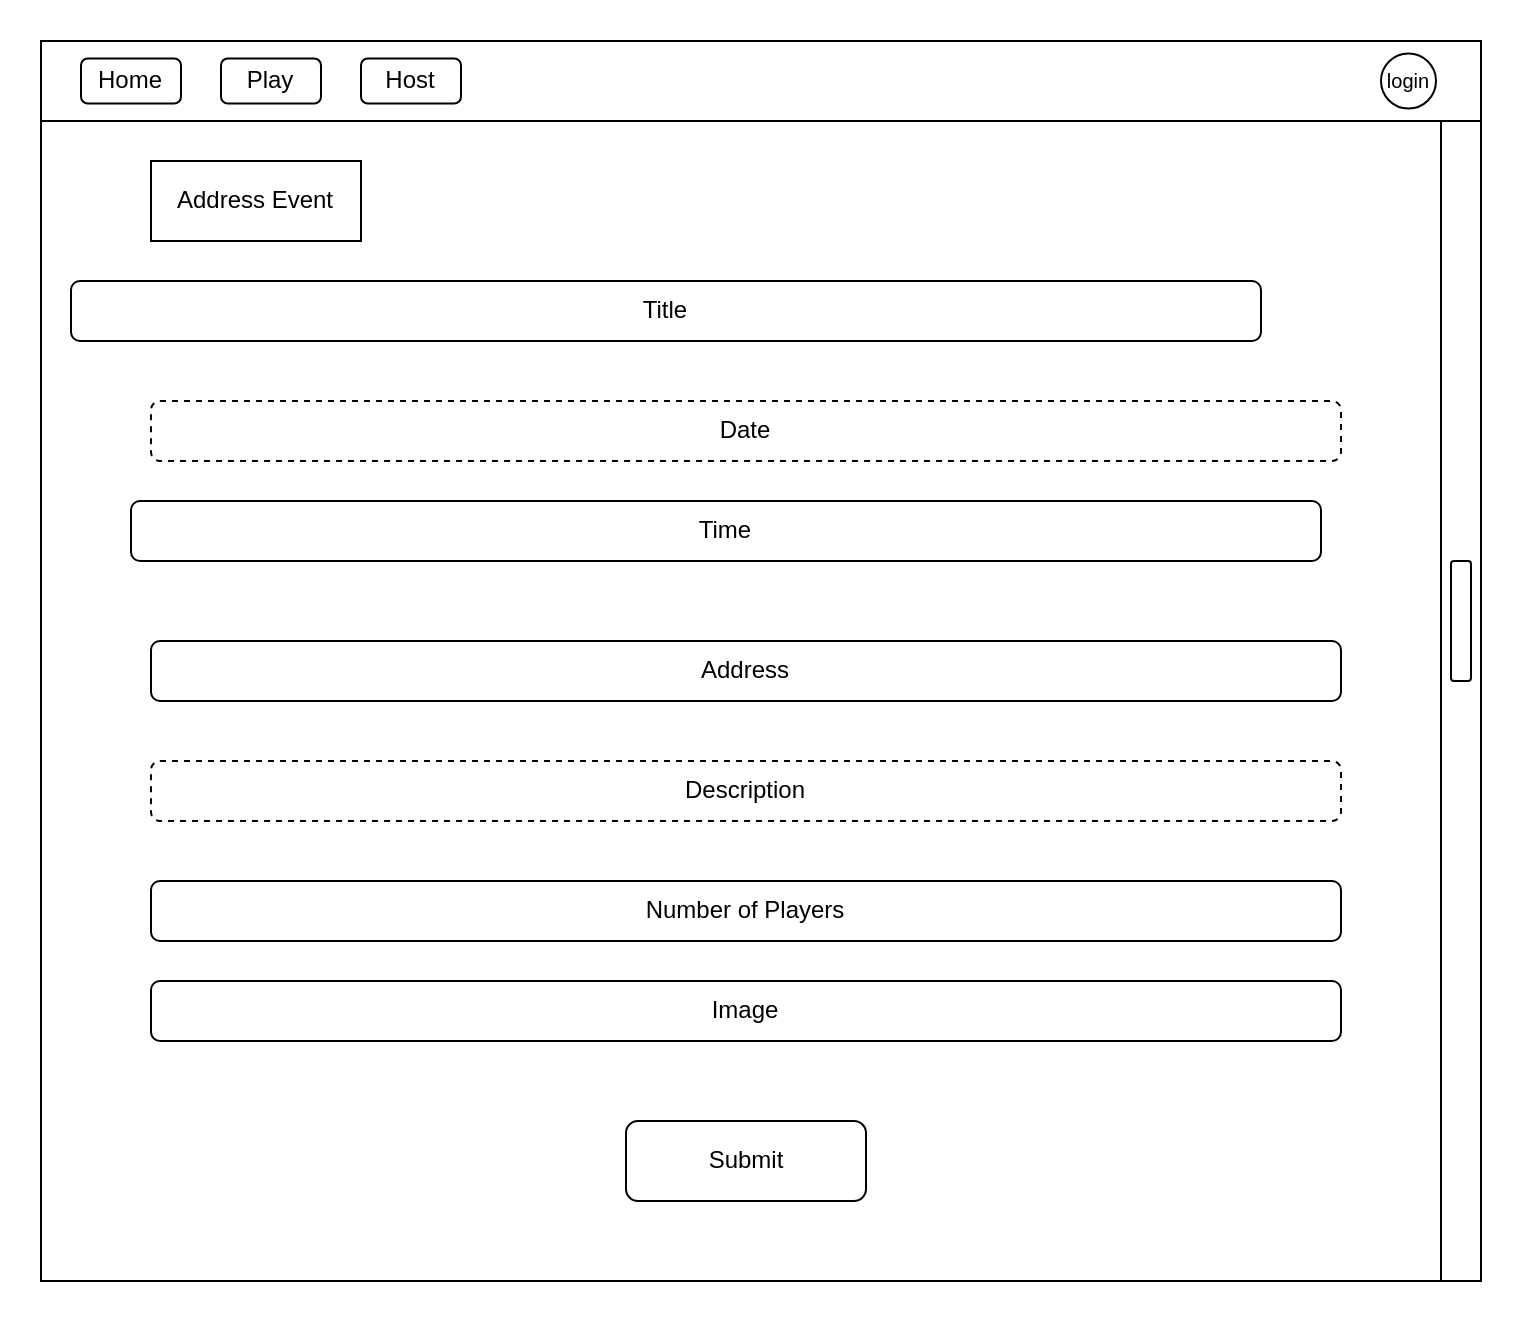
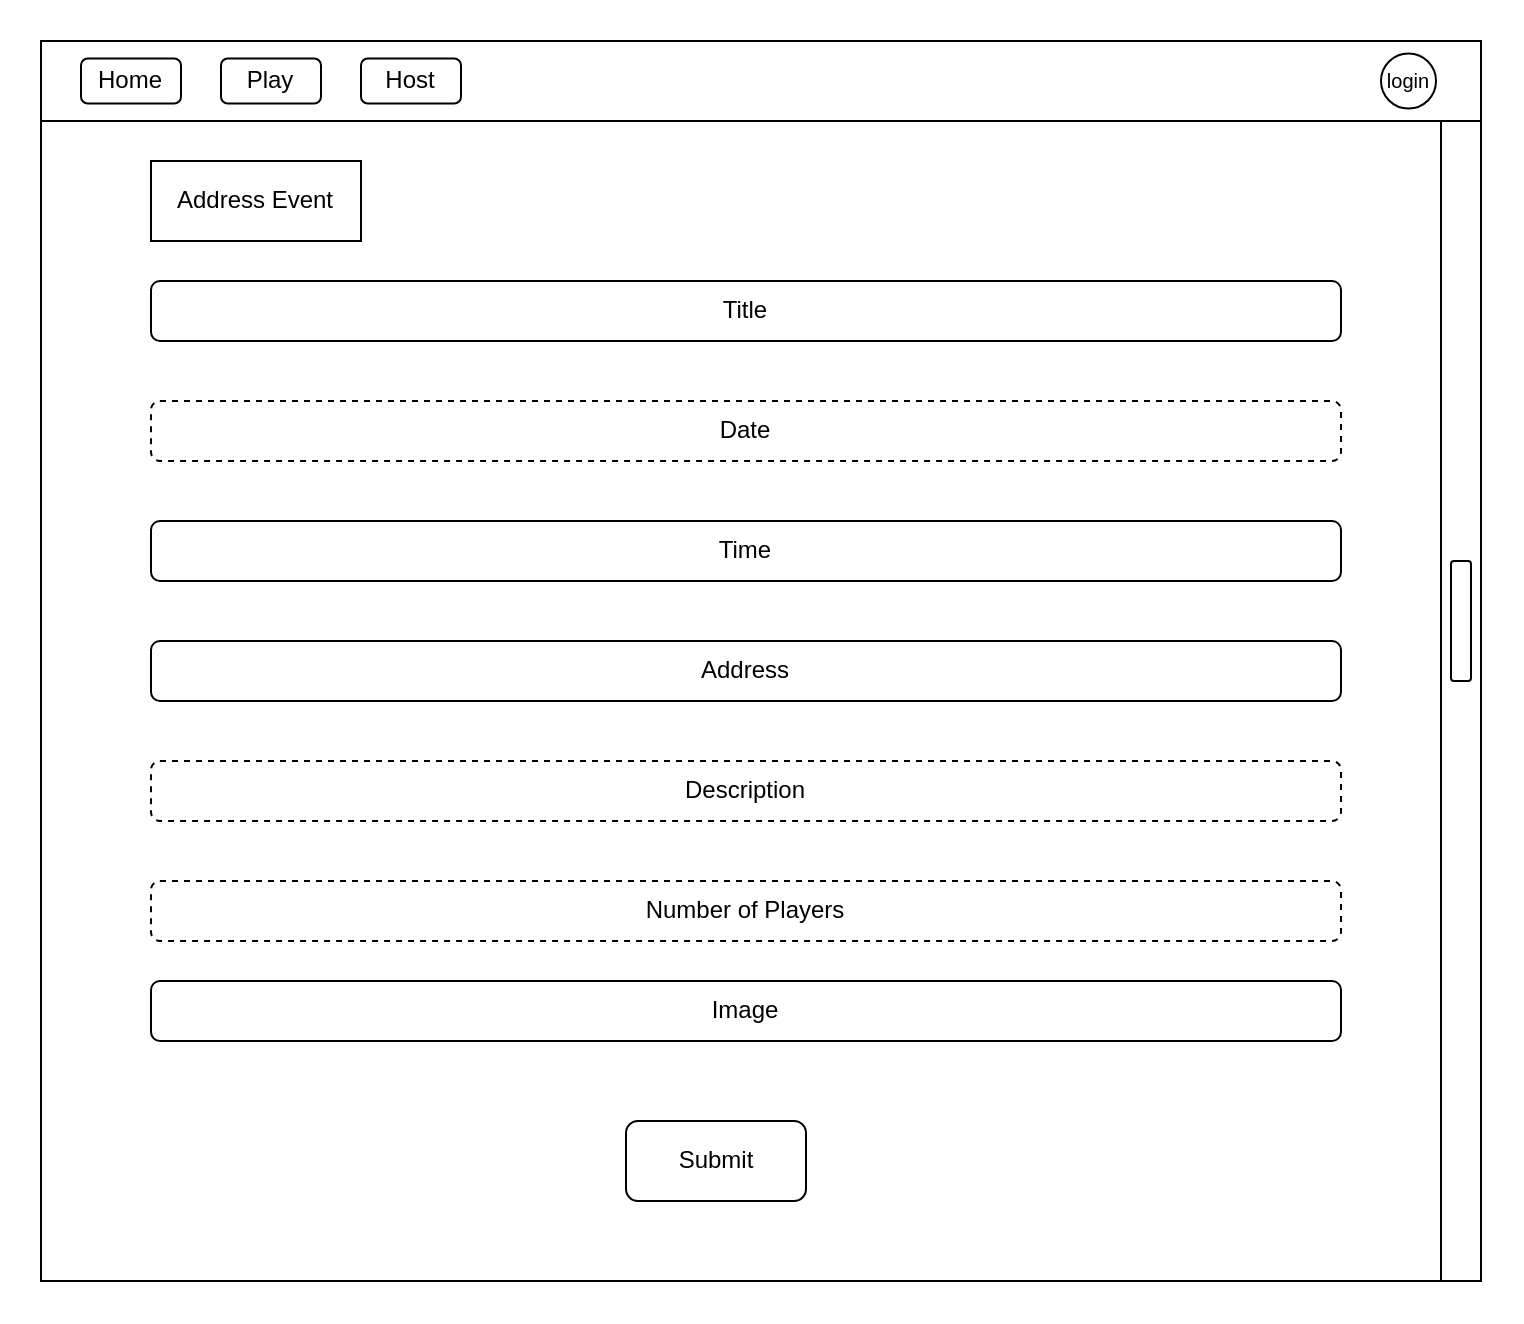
node "Title": moved (666, 311) -> (746, 311)
node "Time": moved (726, 531) -> (746, 551)
node "Number of Players": style solid -> dashed
node "Submit": size 240x80 -> 180x80
